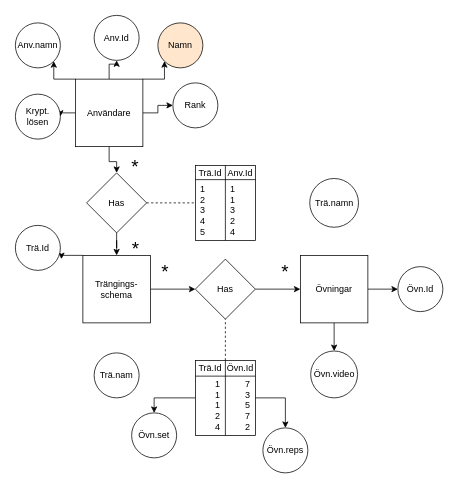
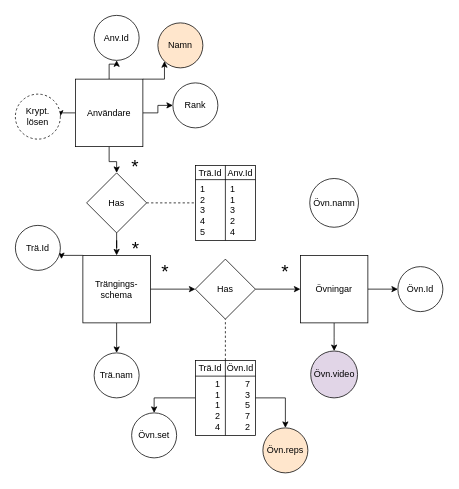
node "Anv.namn": removed
edge "Användare" -> "Anv.namn": removed
node "Krypt. lösen": style solid -> dashed
node "Trä.namn": label "Trä.namn" -> "Övn.namn"
edge "Trängings- schema" -> "Trä.nam": added
node "Övn.video": fillcolor #ffffff -> #e1d5e7
node "Övn.reps": fillcolor #ffffff -> #ffe6cc
